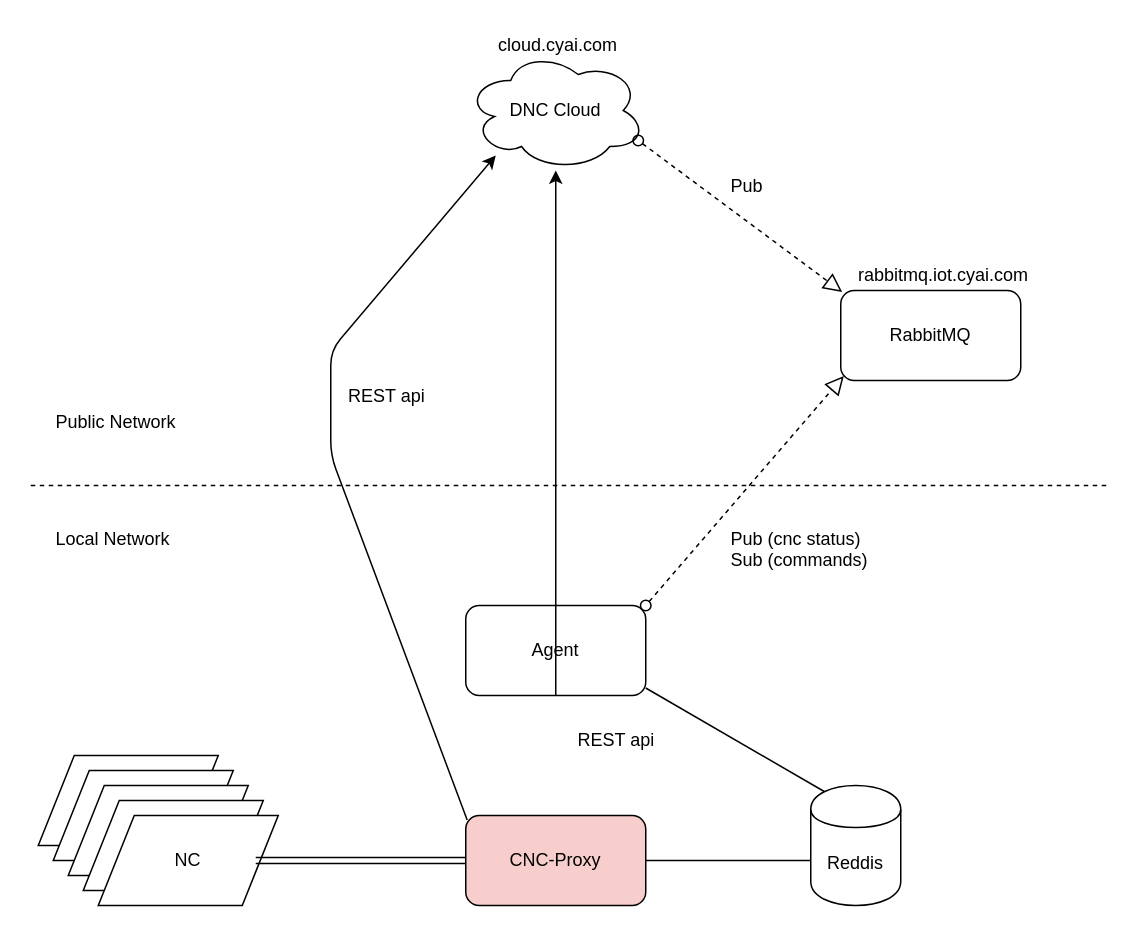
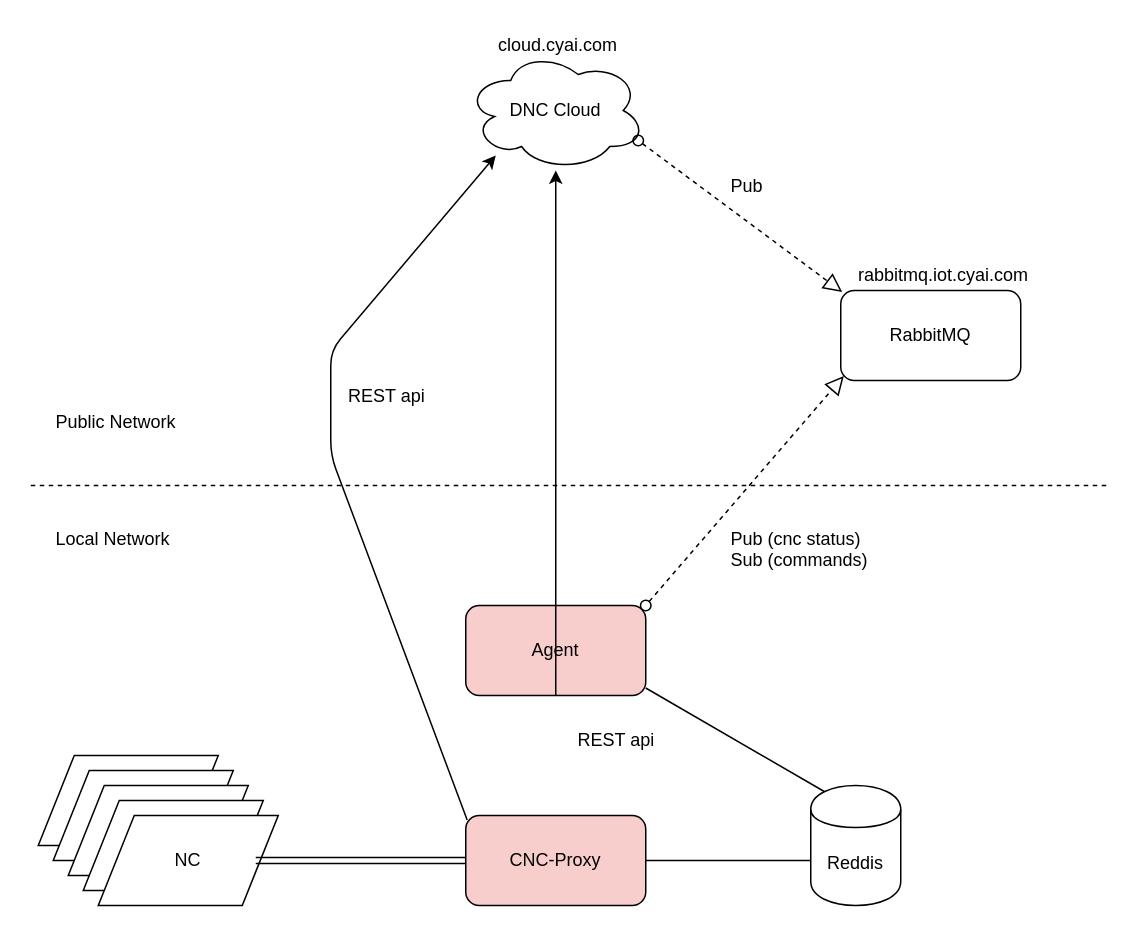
node "Agent": fillcolor #ffffff -> #f8cecc
